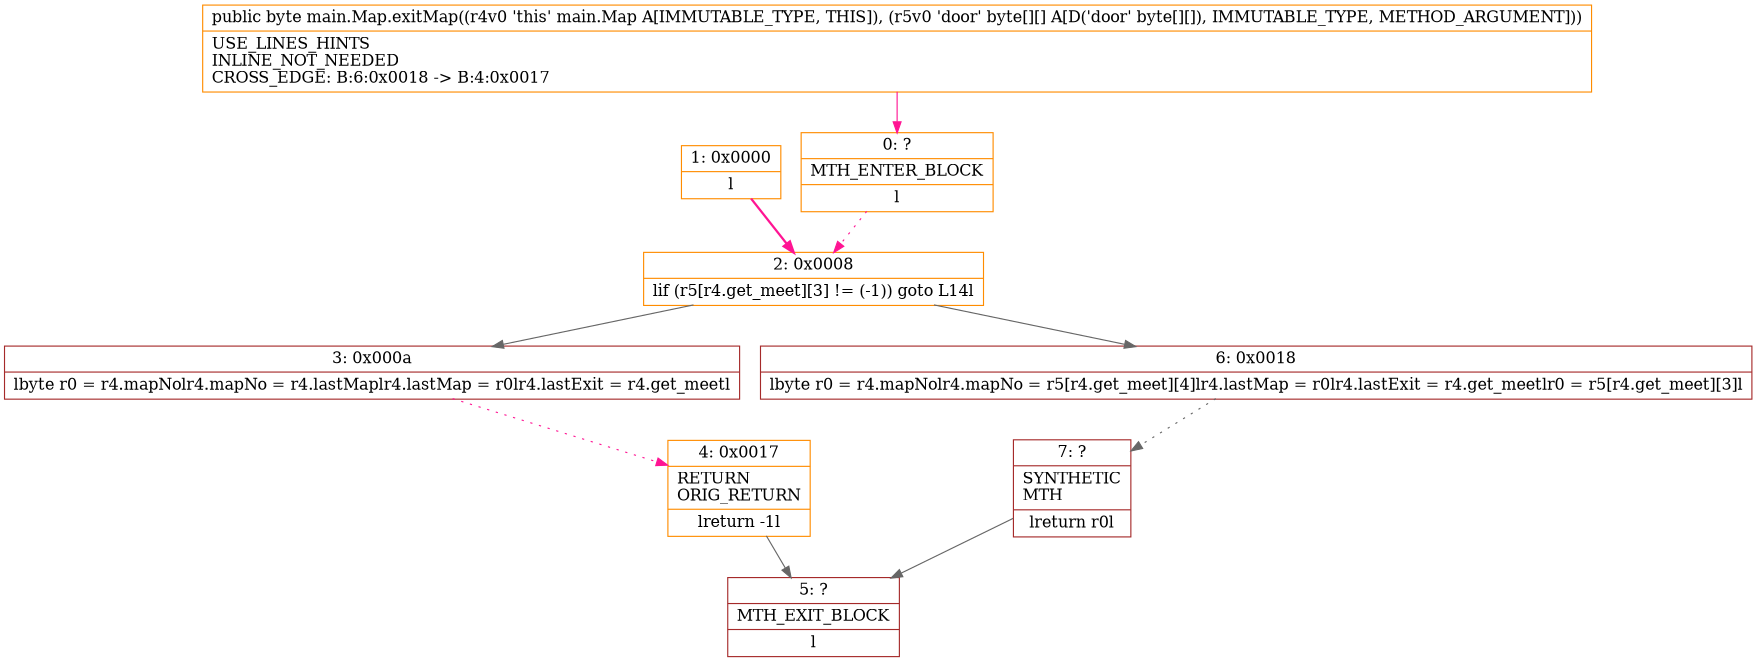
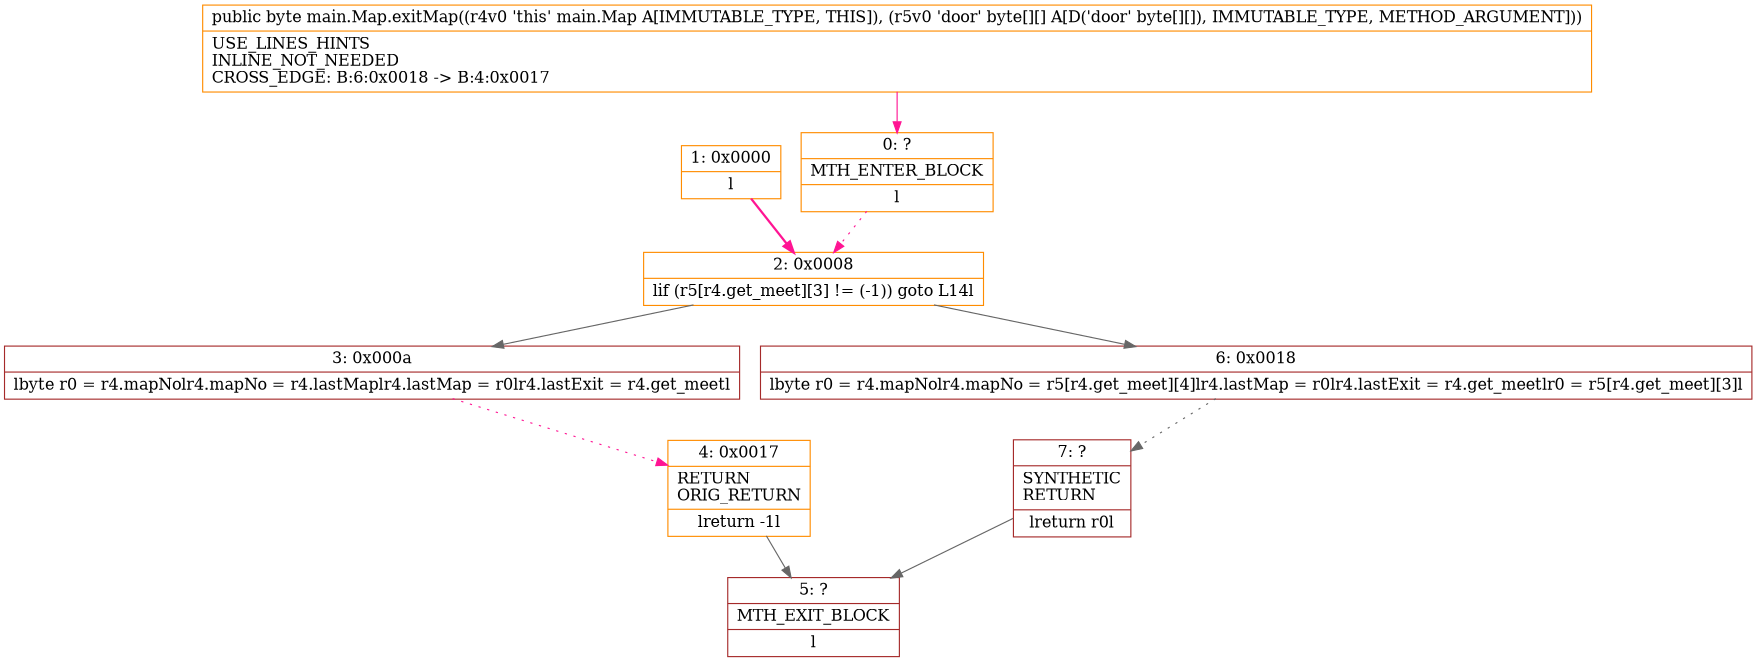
node "7: ?": text "MTH" -> "RETURN"
